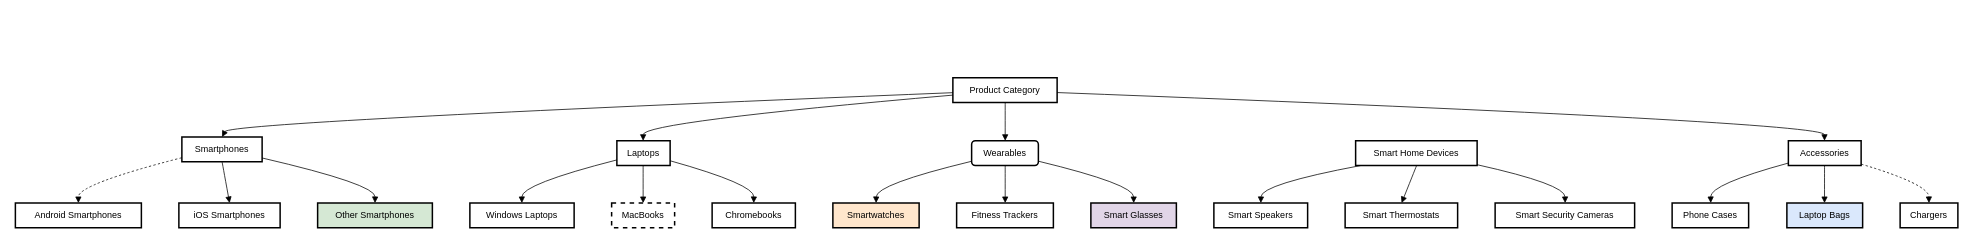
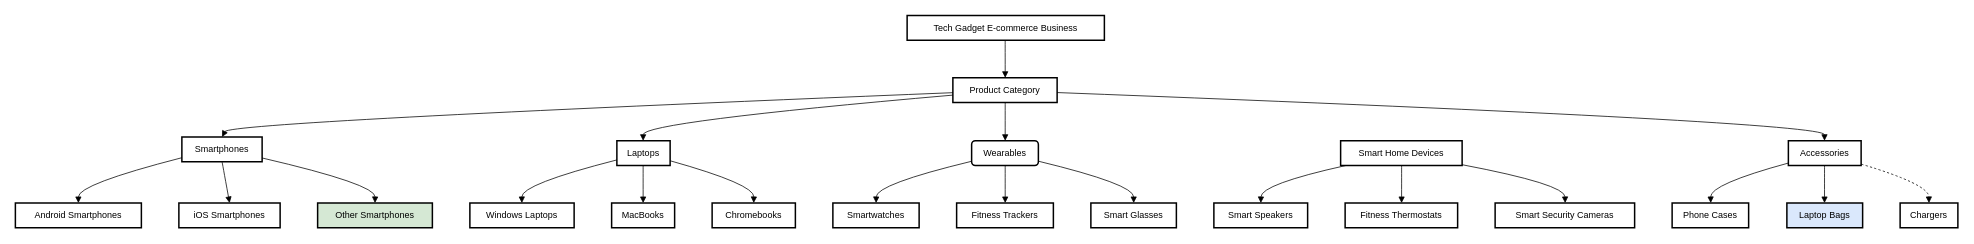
node "Tech Gadget E-commerce Business": added
edge "Tech Gadget E-commerce Business" -> "Product Category": added
node "Smart Home Devices": moved (1416, 153) -> (1401, 153)
edge "Smartphones" -> "Android Smartphones": style dashed -> solid
node "MacBooks": style dashed -> solid
node "Smartwatches": fillcolor #ffe6cc -> #ffffff
node "Smart Glasses": fillcolor #e1d5e7 -> #ffffff
node "Smart Thermostats": label "Smart Thermostats" -> "Fitness Thermostats"
